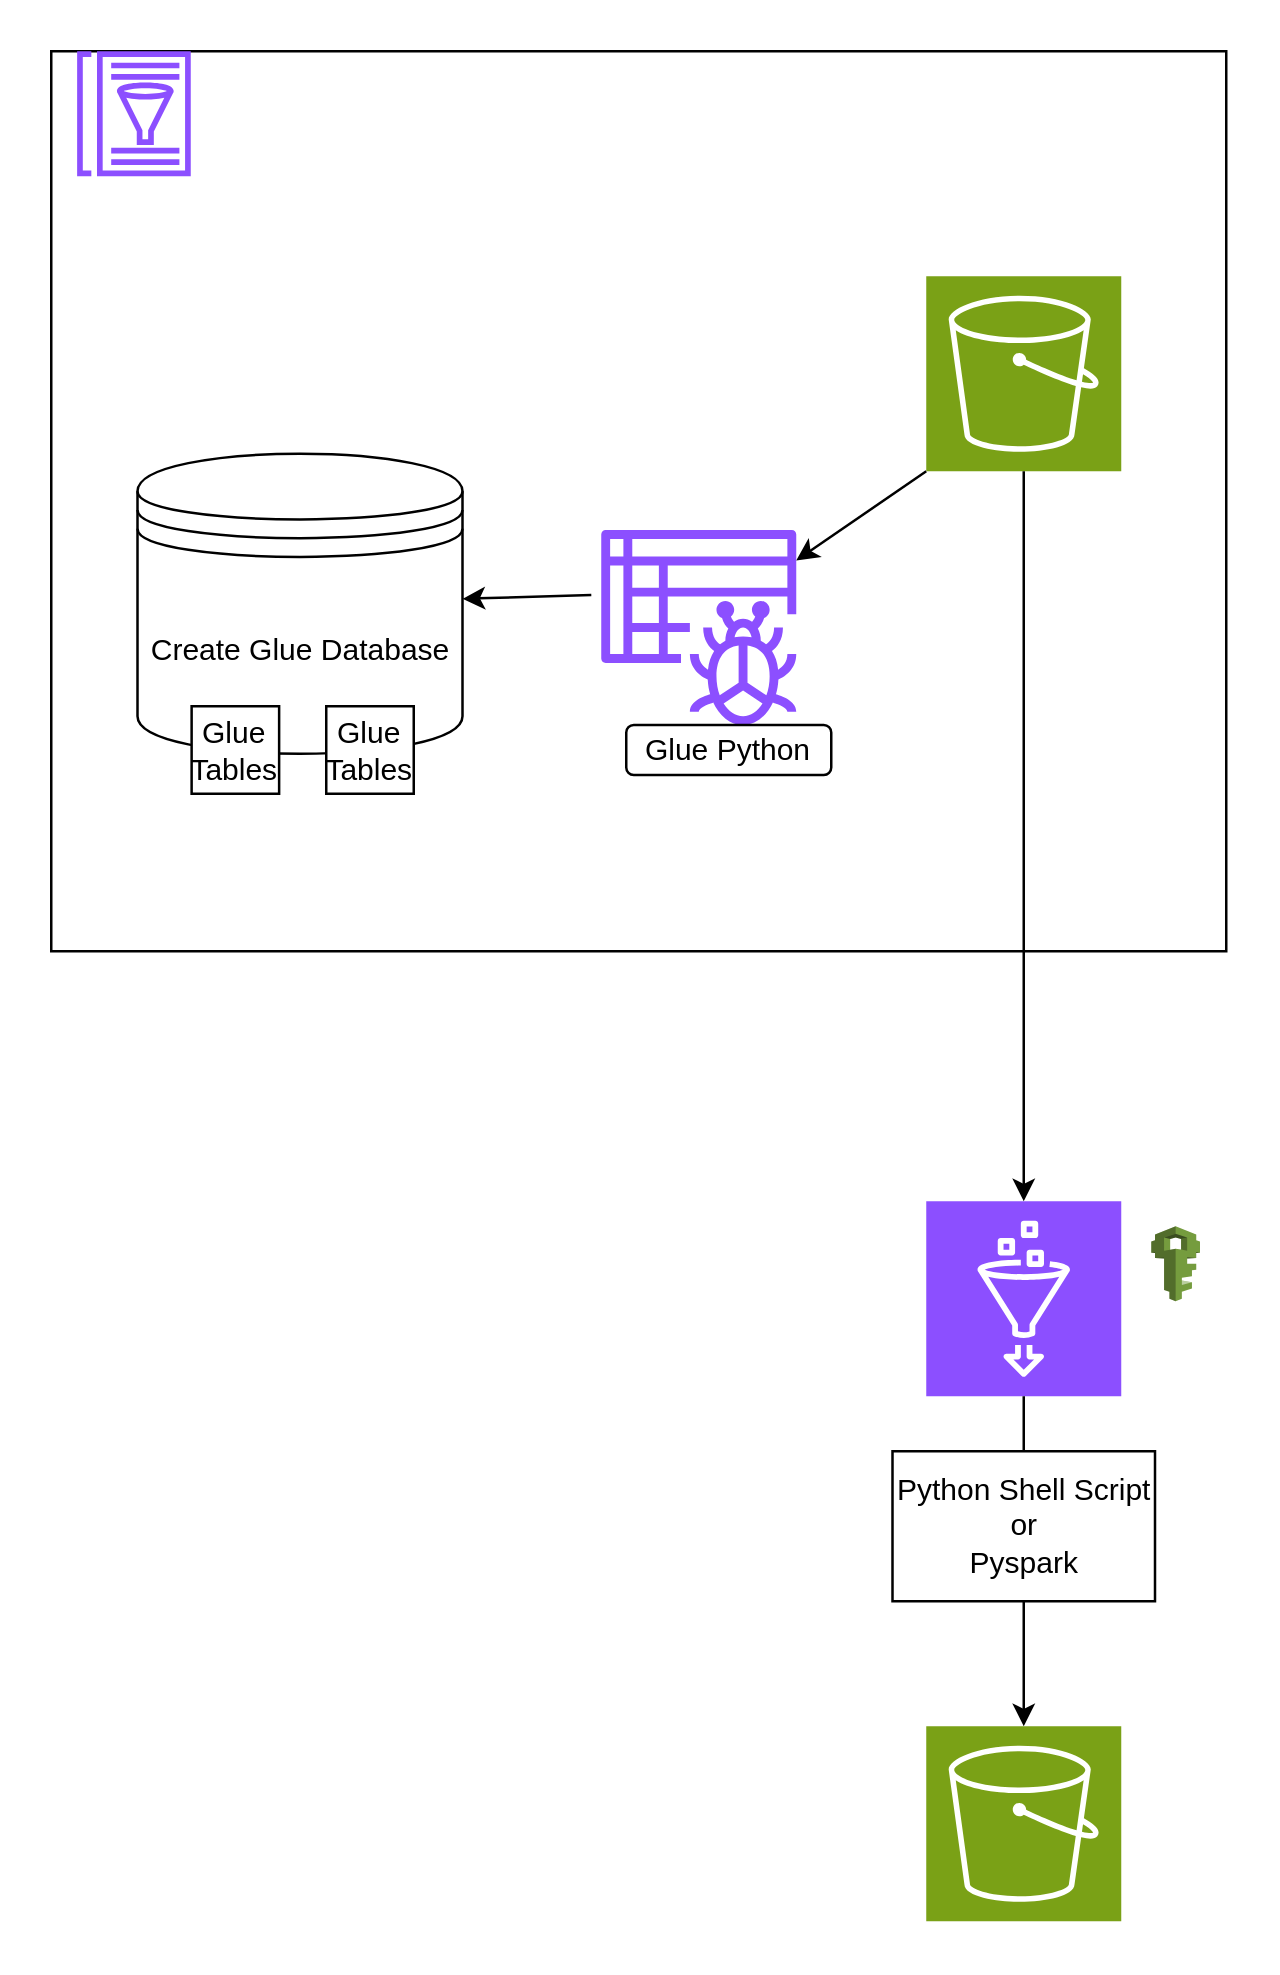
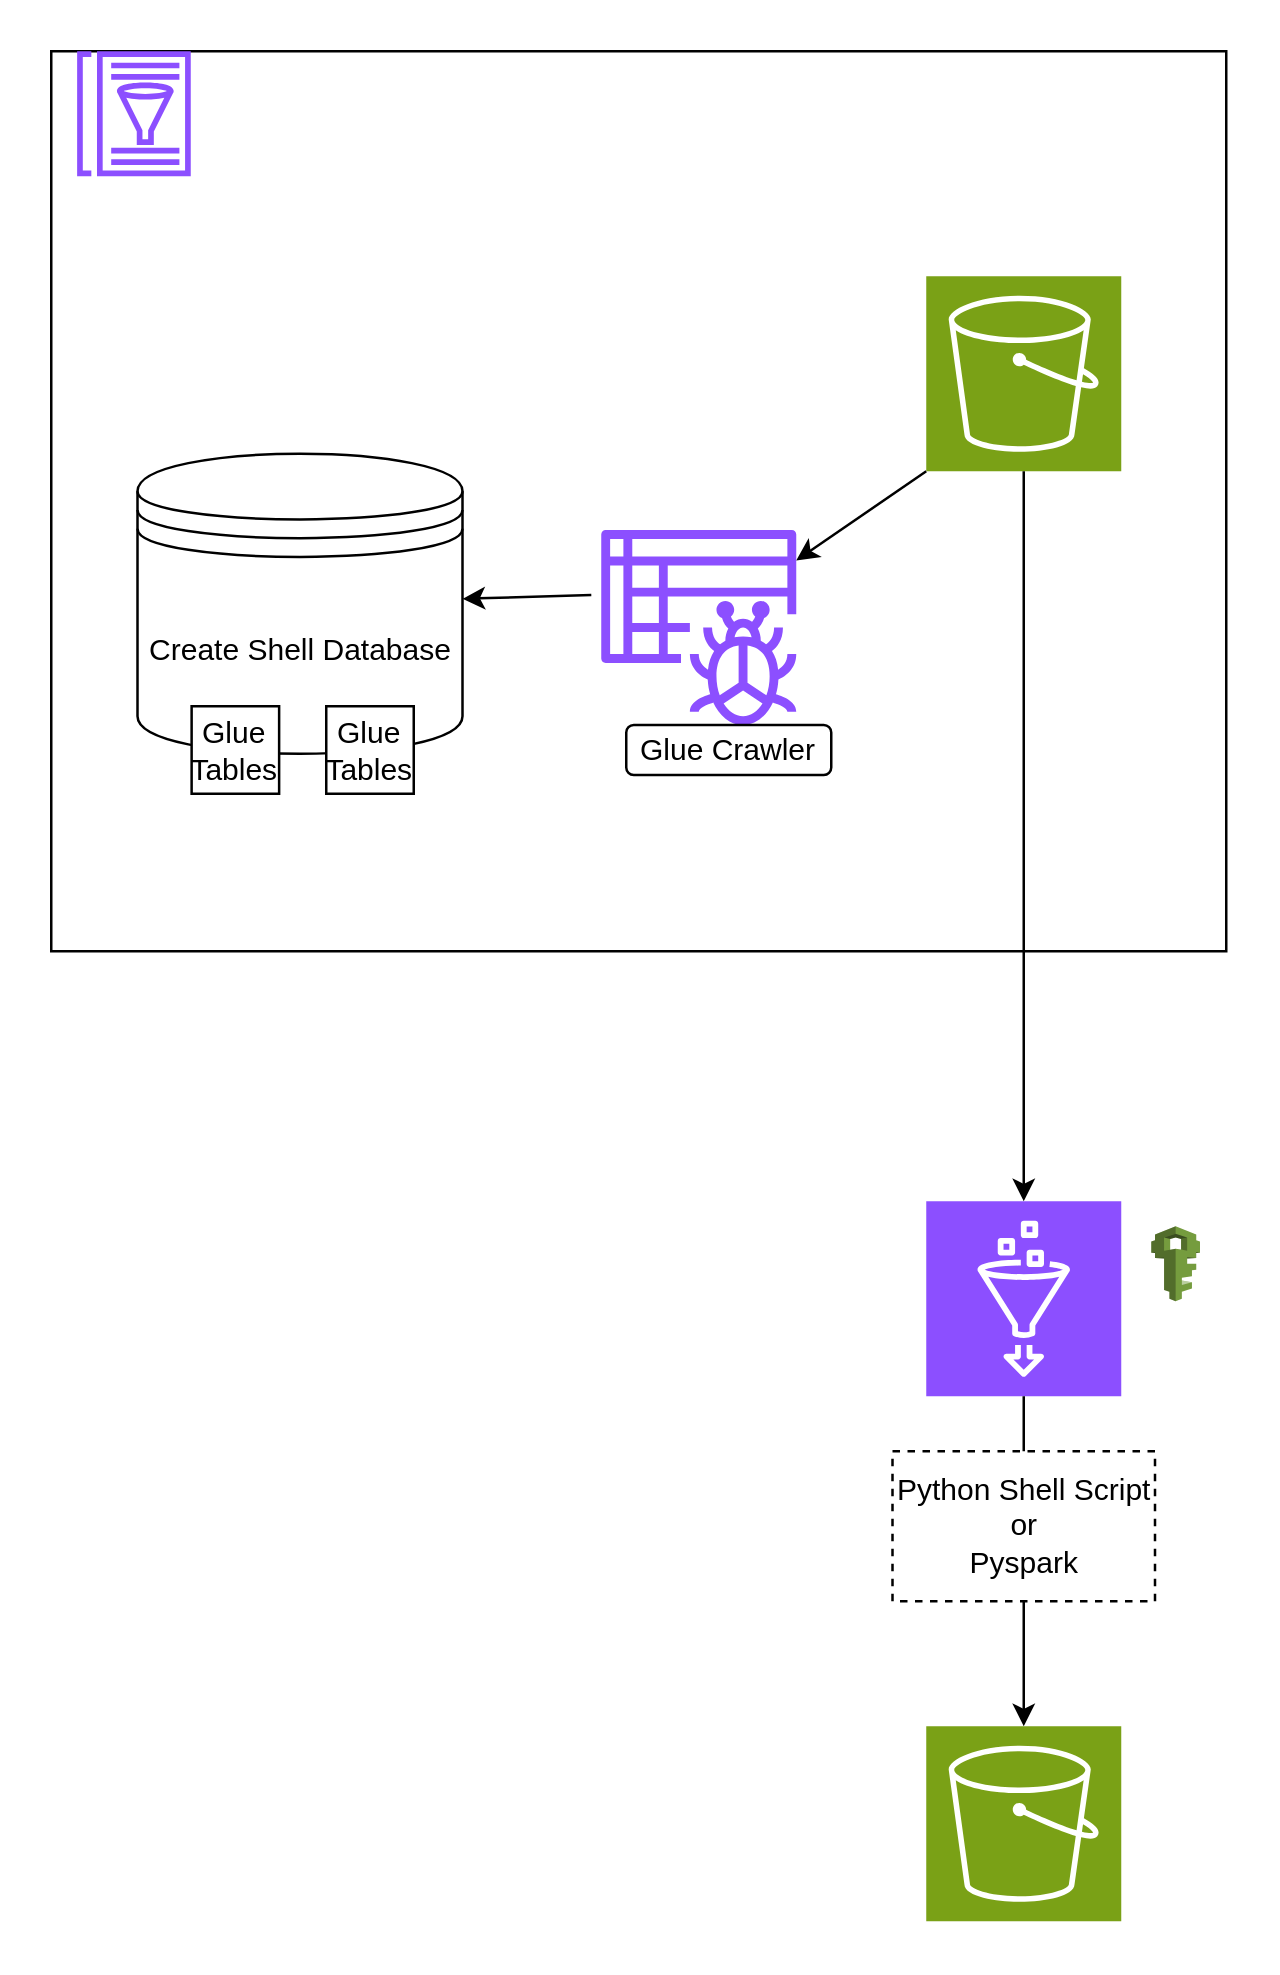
node "Create Glue Database": label "Create Glue Database" -> "Create Shell Database"
node "Glue Python": label "Glue Python" -> "Glue Crawler"
node "Python Shell Script or Pyspark": style solid -> dashed
